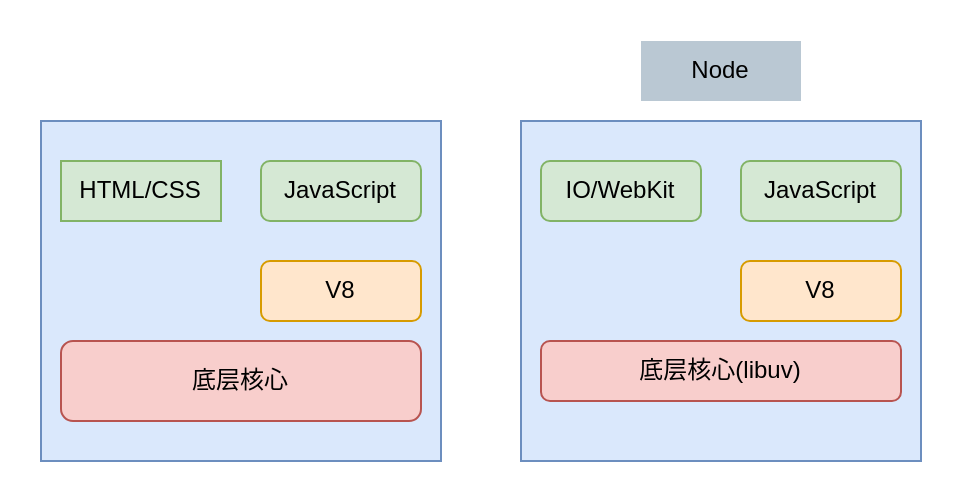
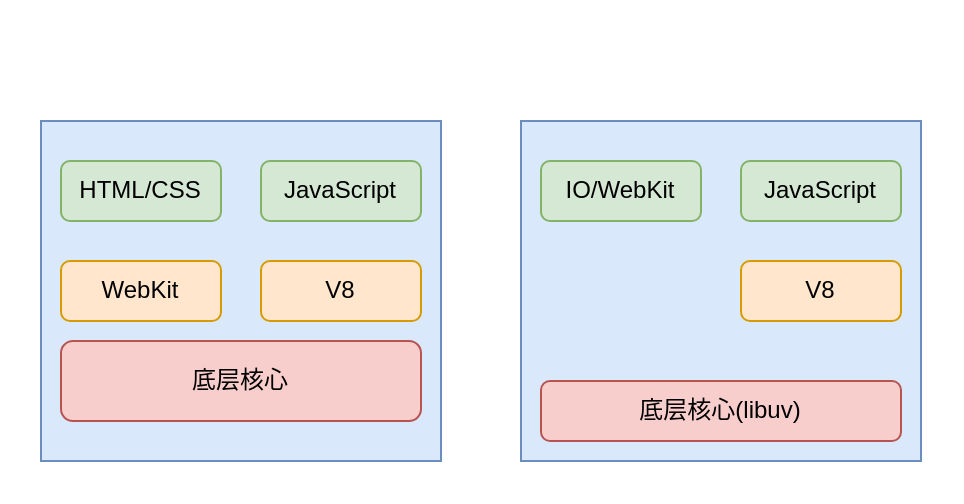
node "Node": removed
node "HTML/CSS": shape rectangle -> rounded rectangle
node "WebKit": added
node "底层核心(libuv)": moved (721, 371) -> (721, 411)
